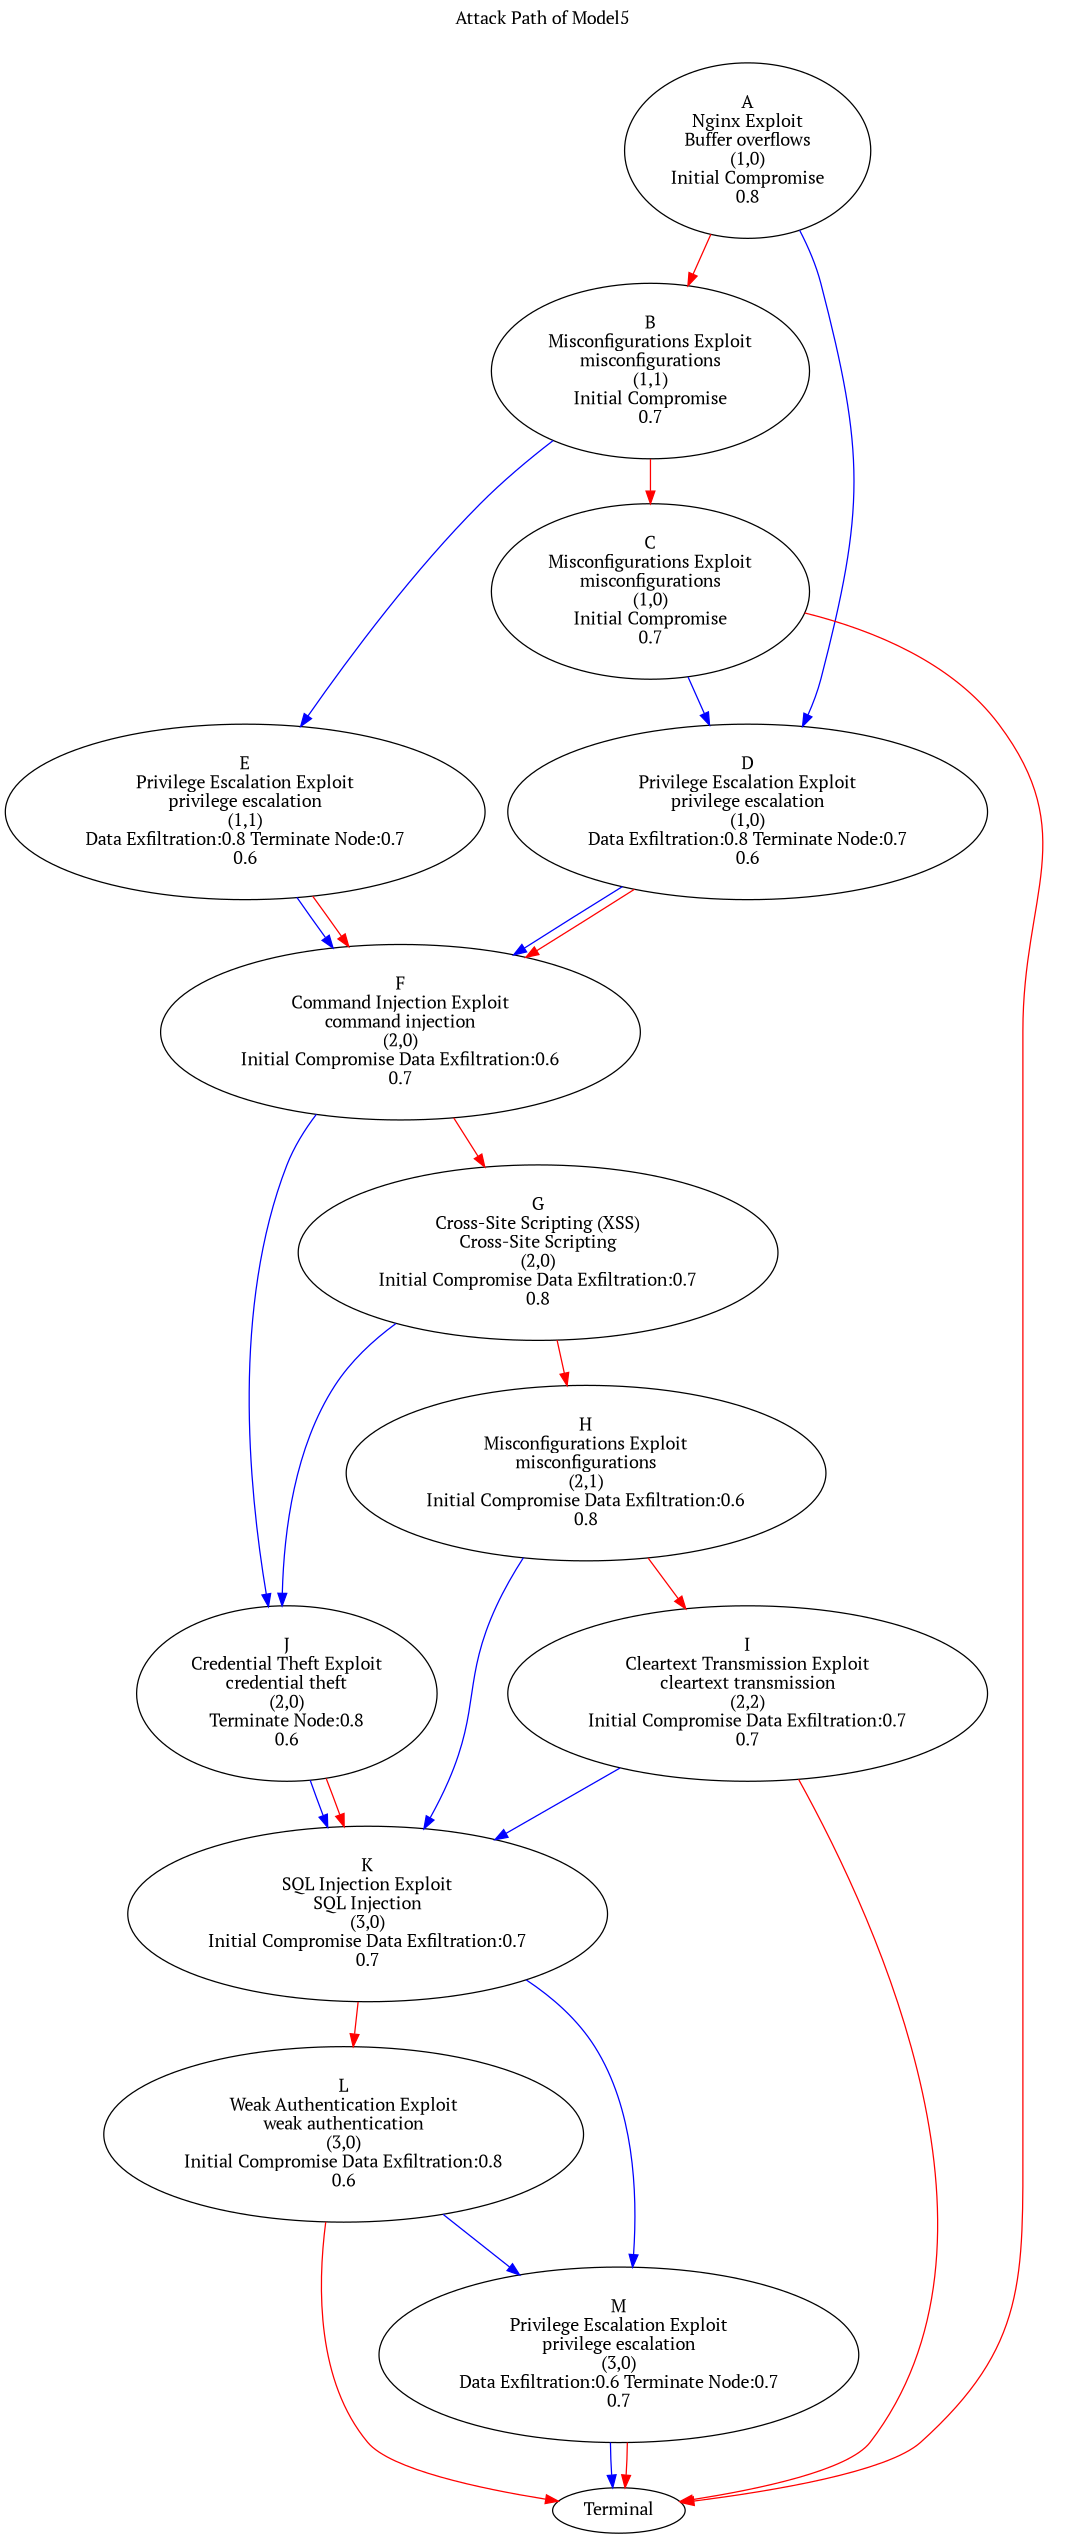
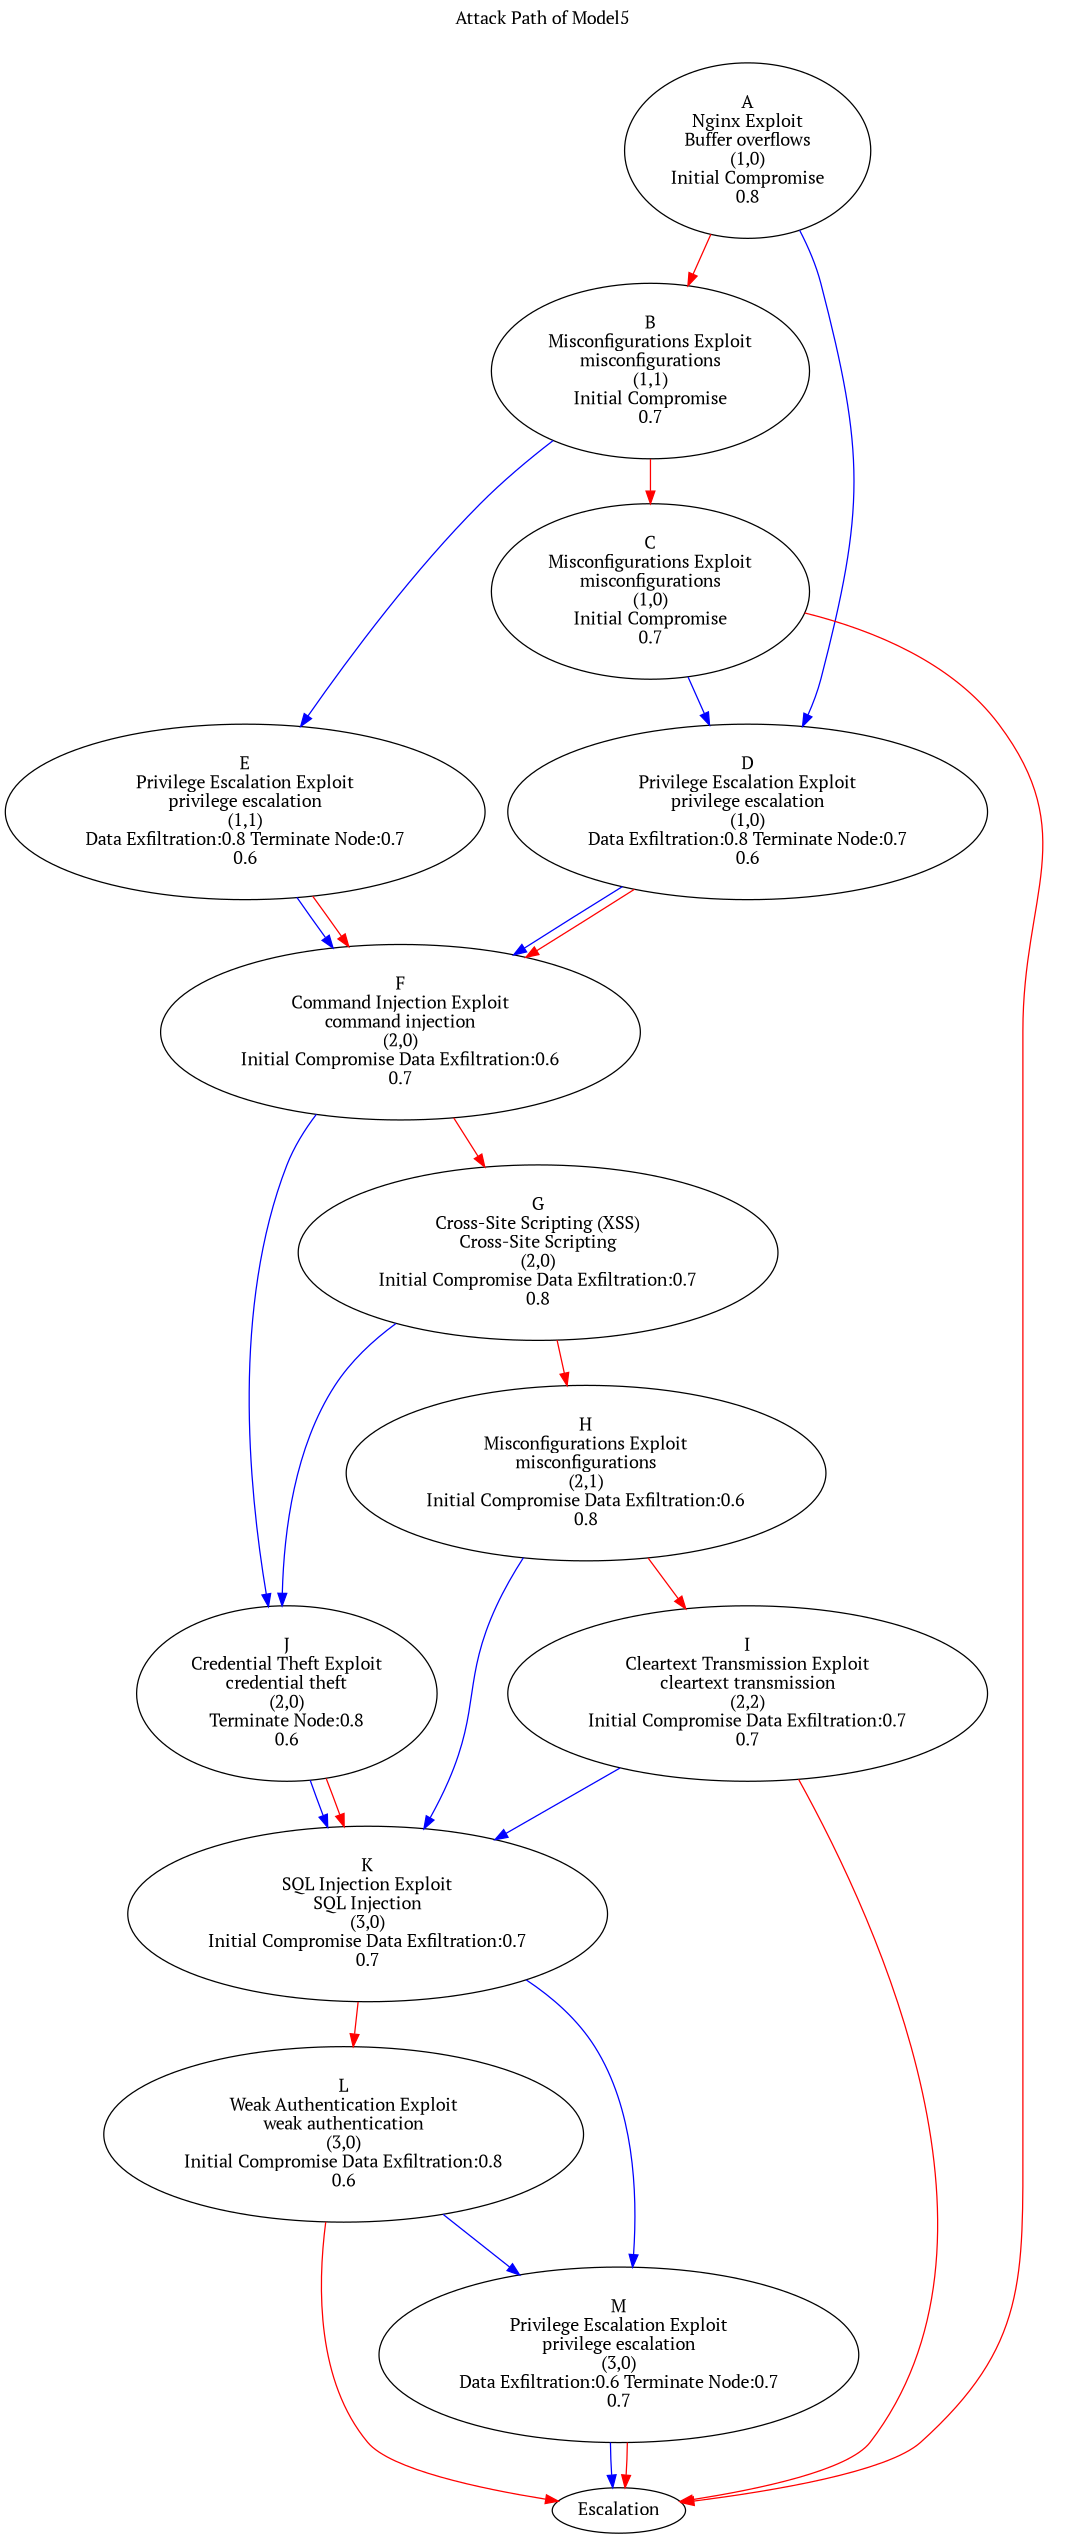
node "Terminal": label "Terminal" -> "Escalation"
